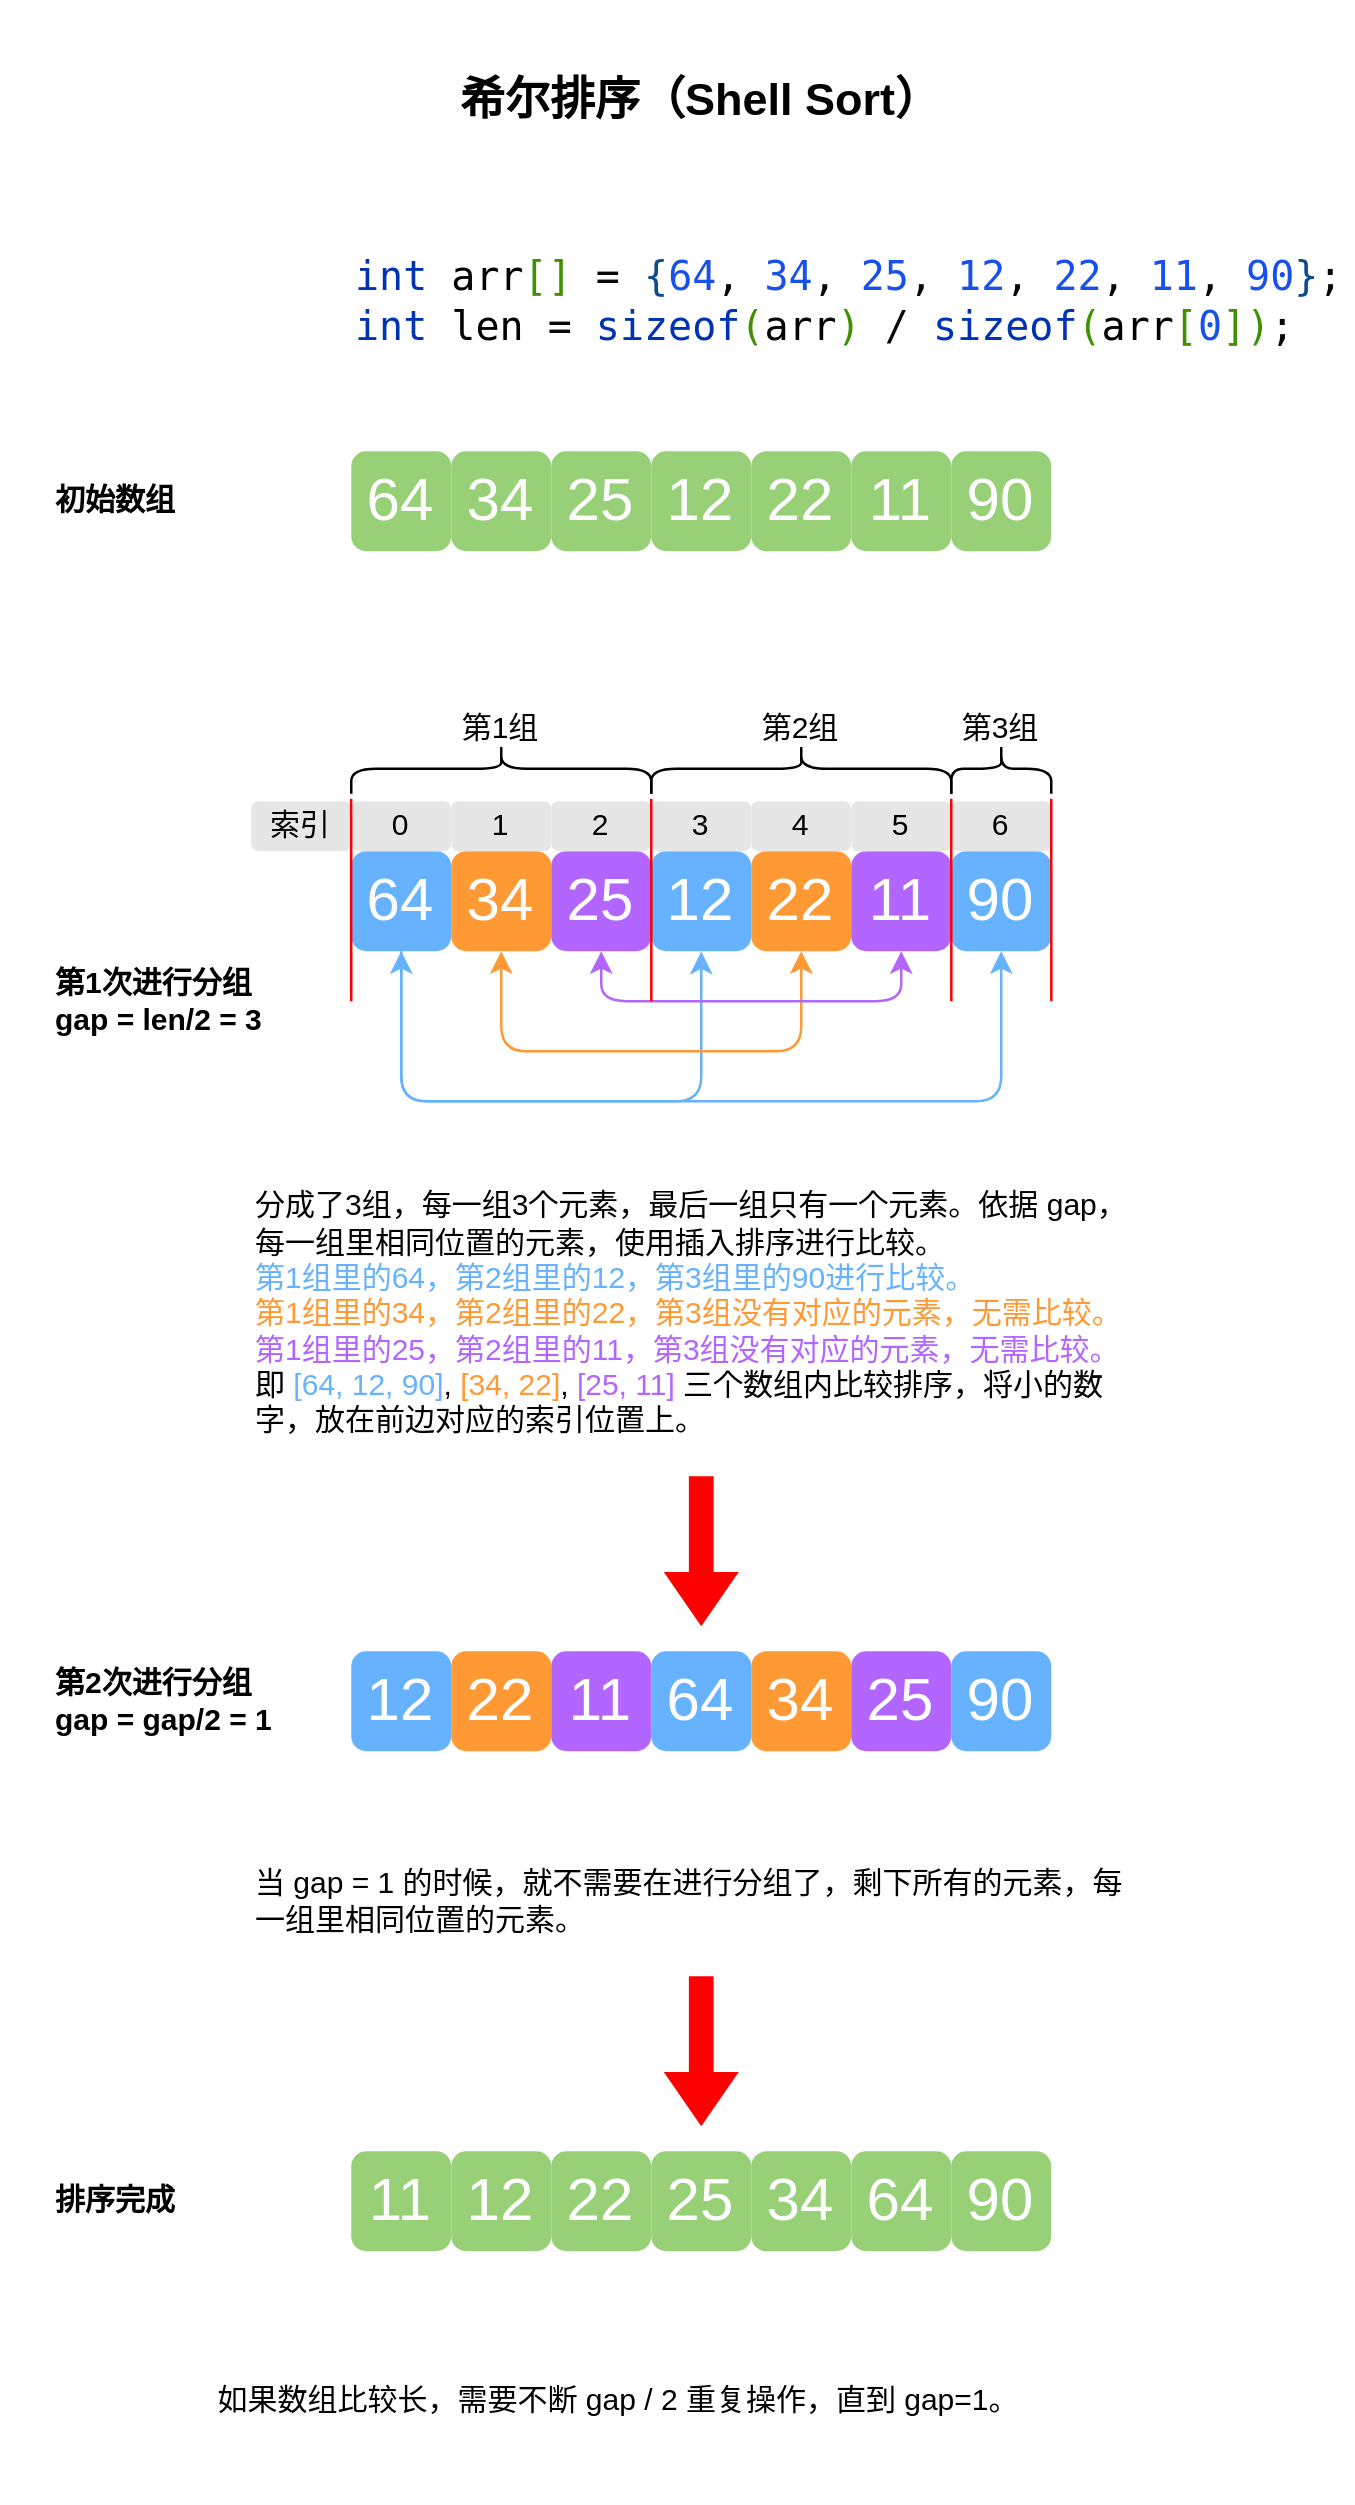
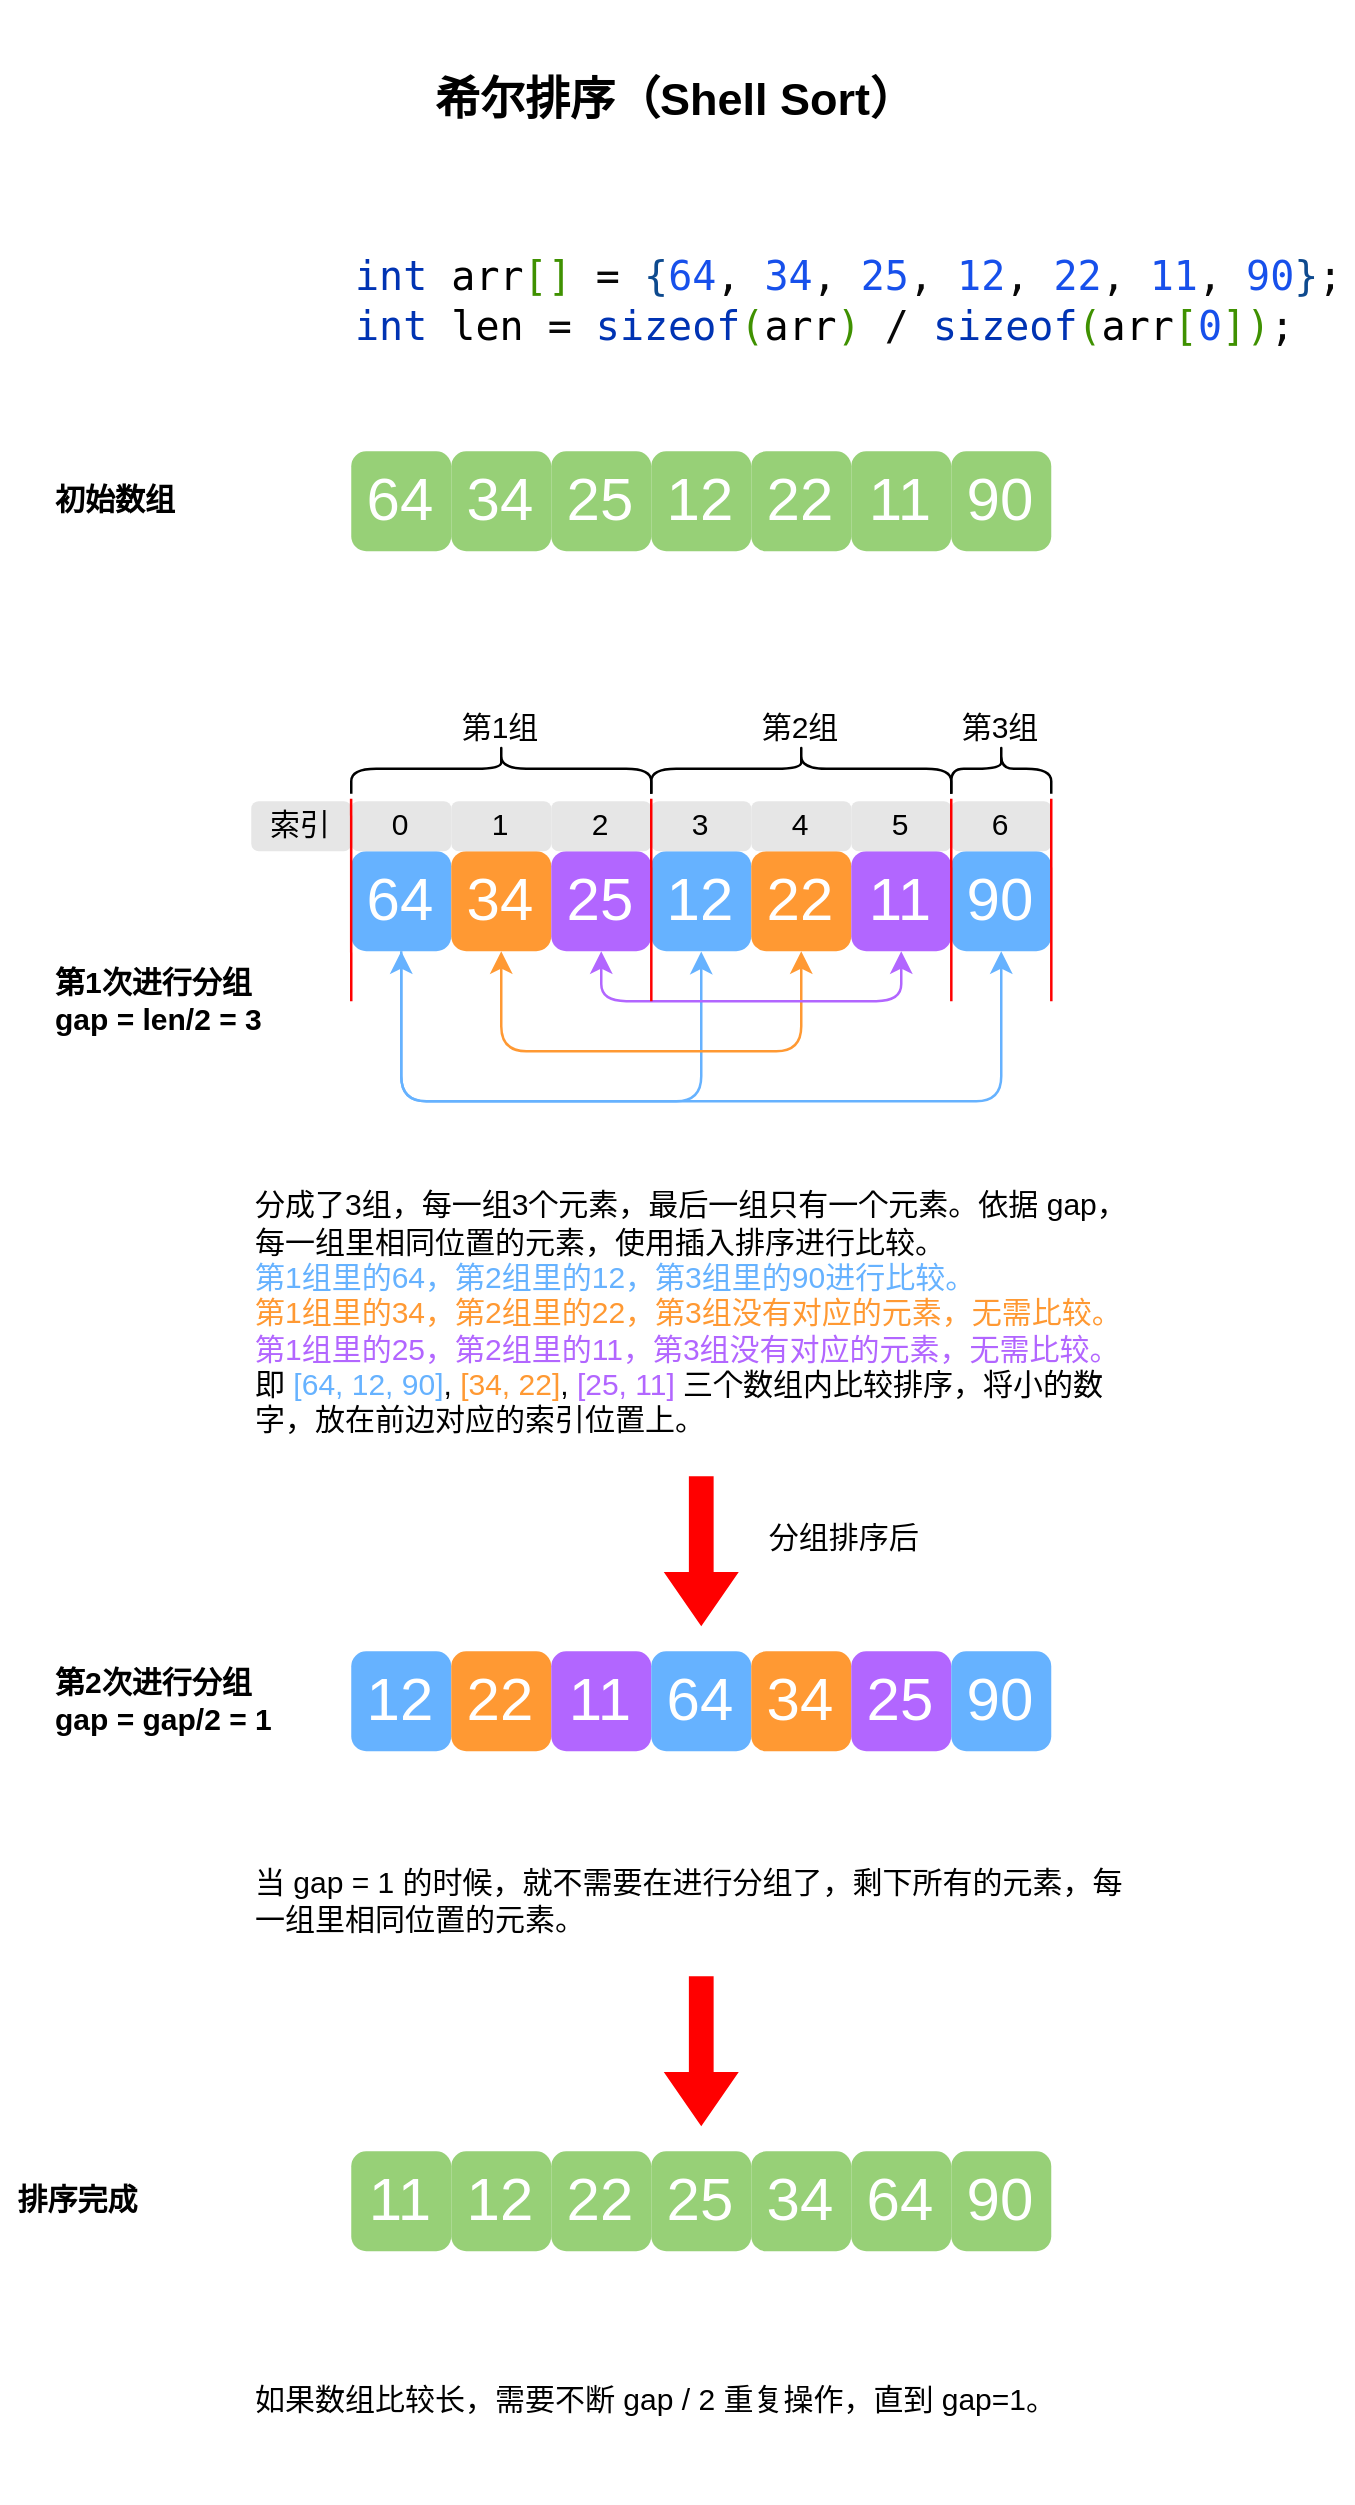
node "希尔排序（Shell Sort）": moved (701, 101) -> (676, 101)
node "分组排序后": added
node "排序完成": moved (201, 2201) -> (164, 2201)
node "如果数组比较长，需要不断 gap / 2 重复操作，直到 gap=1。": moved (664, 2401) -> (701, 2401)
